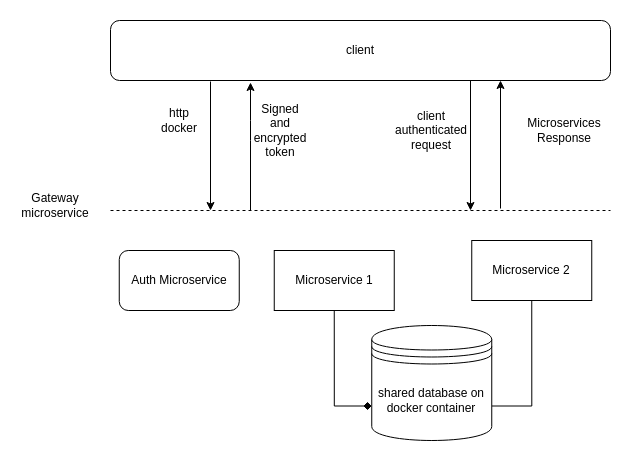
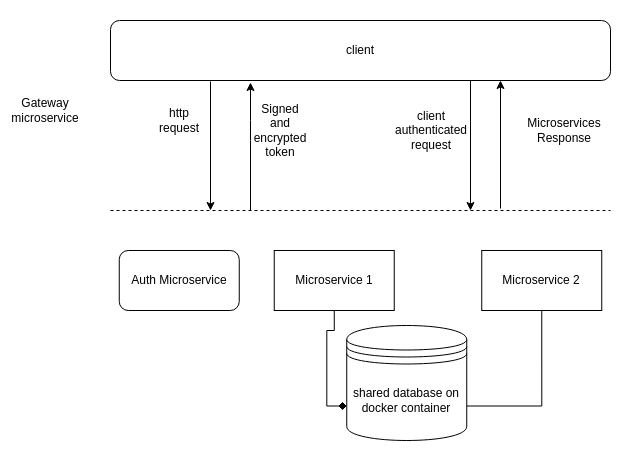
node "http docker": label "http docker" -> "http request"
node "Gateway microservice": moved (56, 206) -> (46, 111)
node "Microservice 2": moved (532, 271) -> (542, 281)
node "shared database on docker container": moved (432, 383) -> (407, 383)
